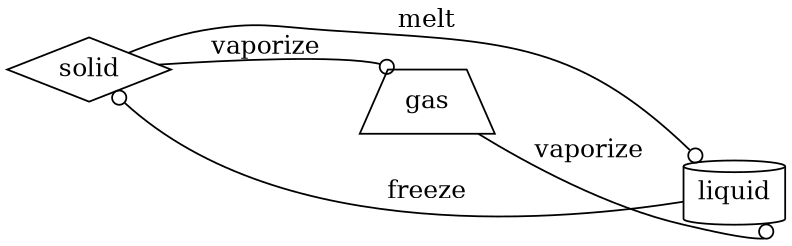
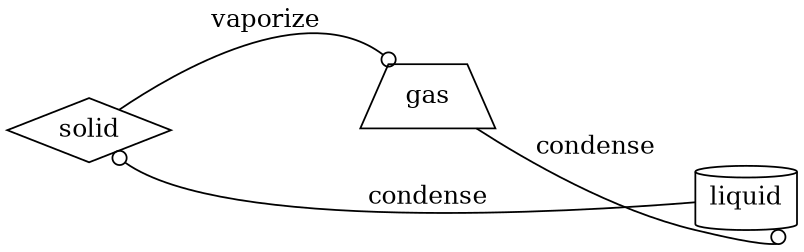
edge "solid" -> "liquid": removed, label "melt"
edge "gas" -> "liquid": label " vaporize " -> " condense "
edge "liquid" -> "solid": label " freeze " -> " condense "
